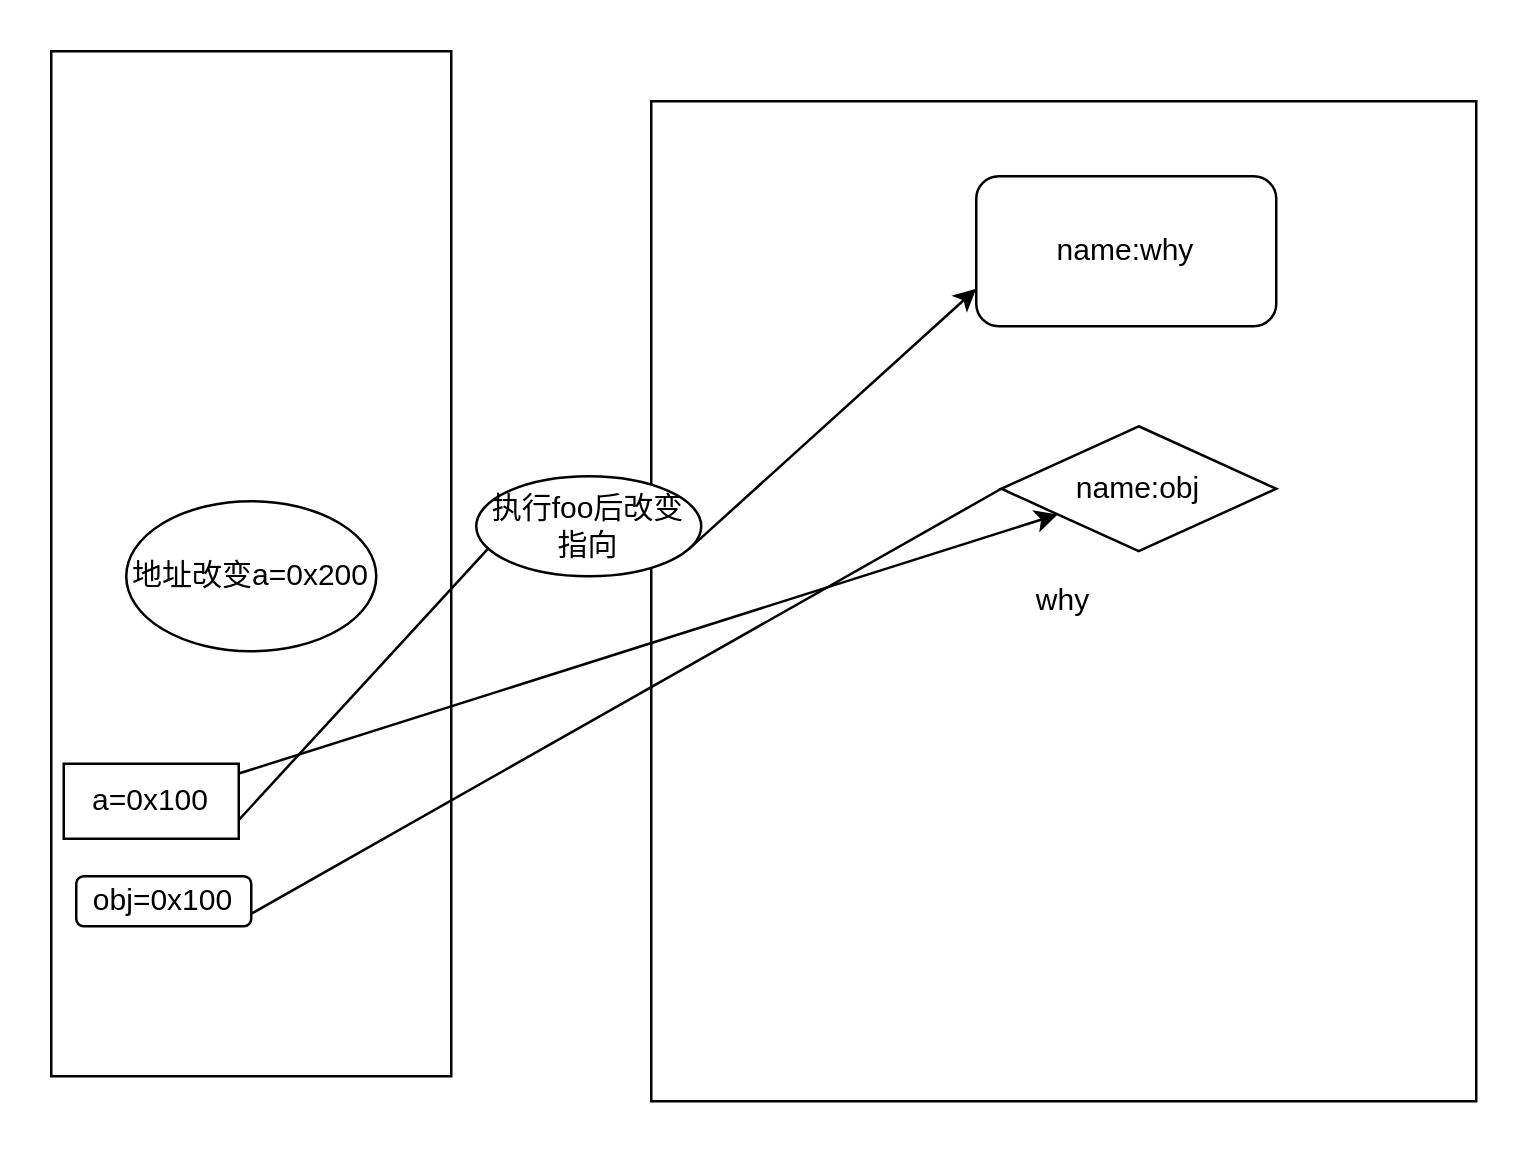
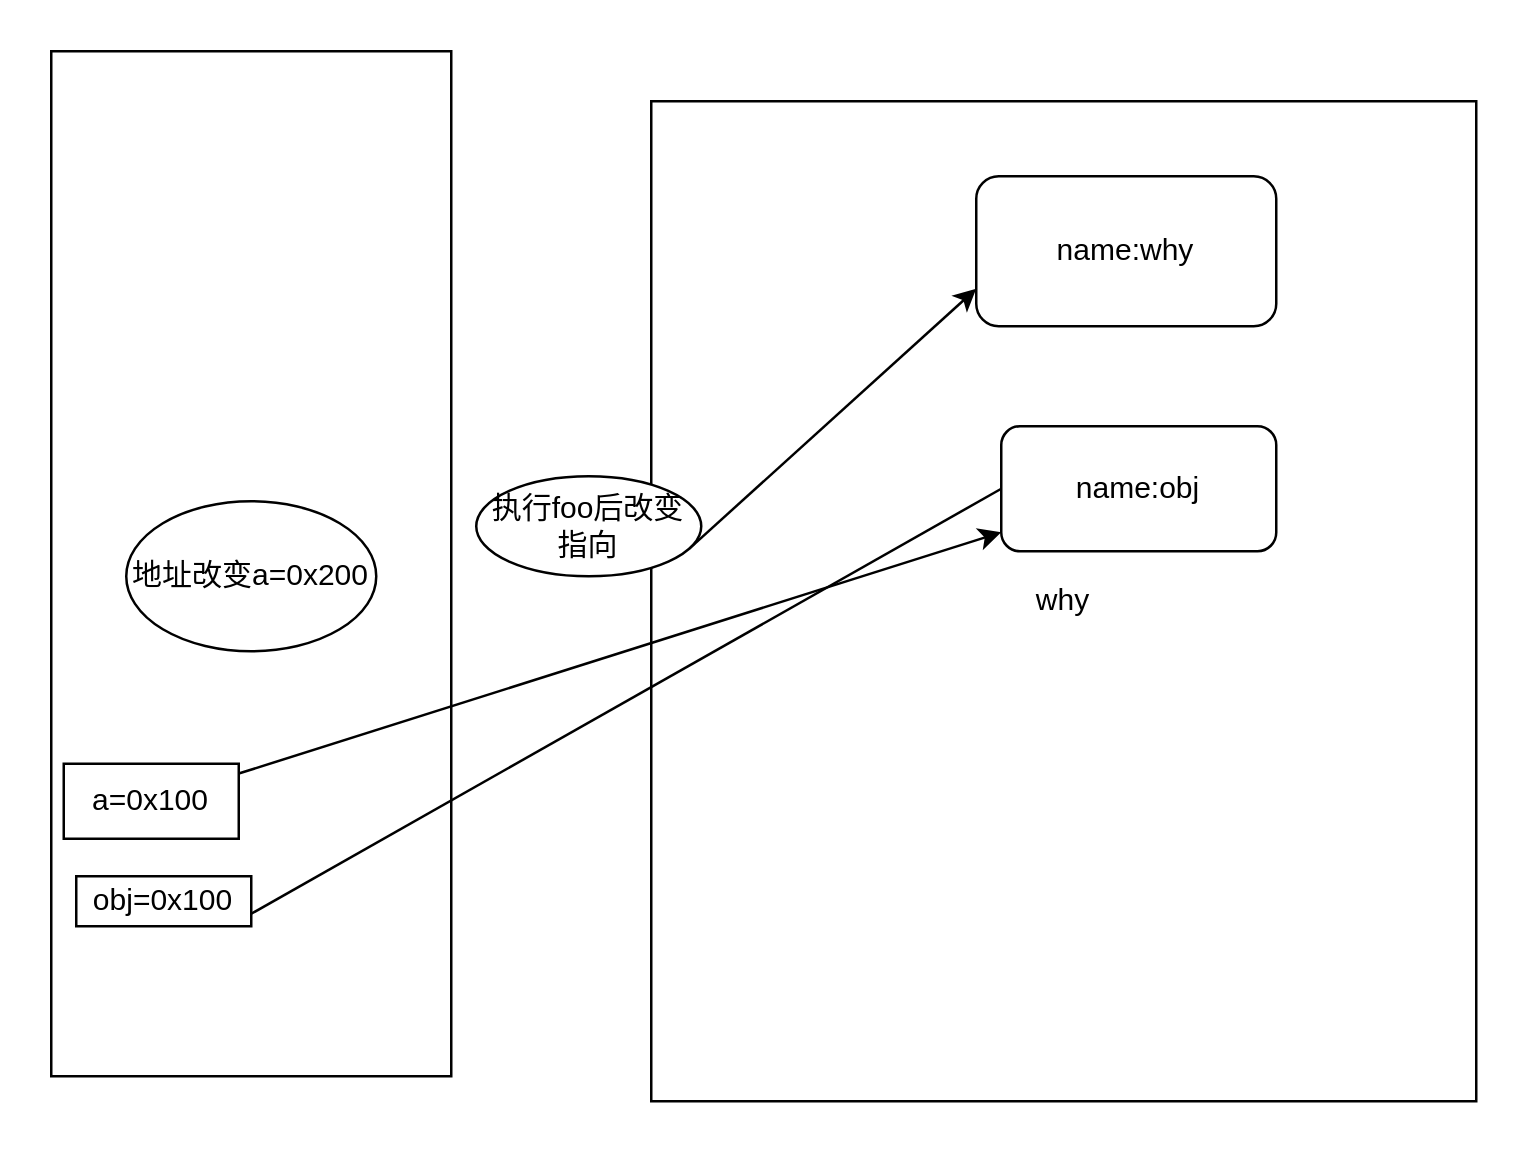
node "name:obj": shape diamond -> rounded rectangle
edge "执行foo后改变指向" -- "a=0x100": removed
node "obj=0x100": shape rounded rectangle -> rectangle
